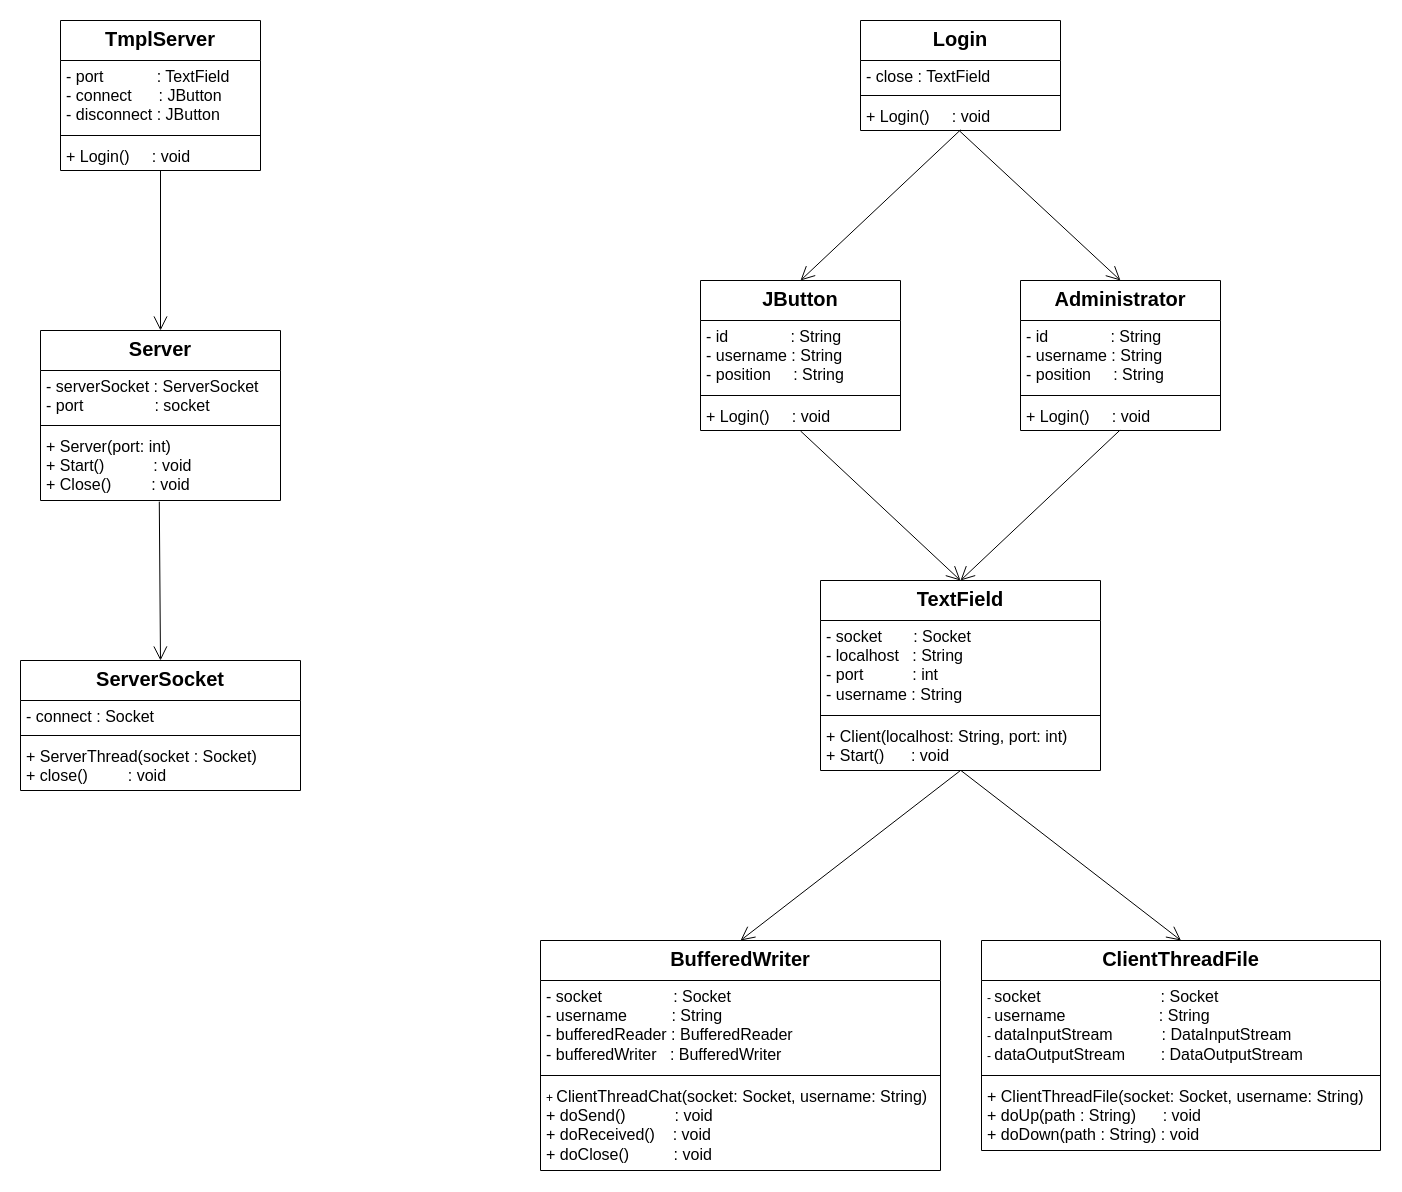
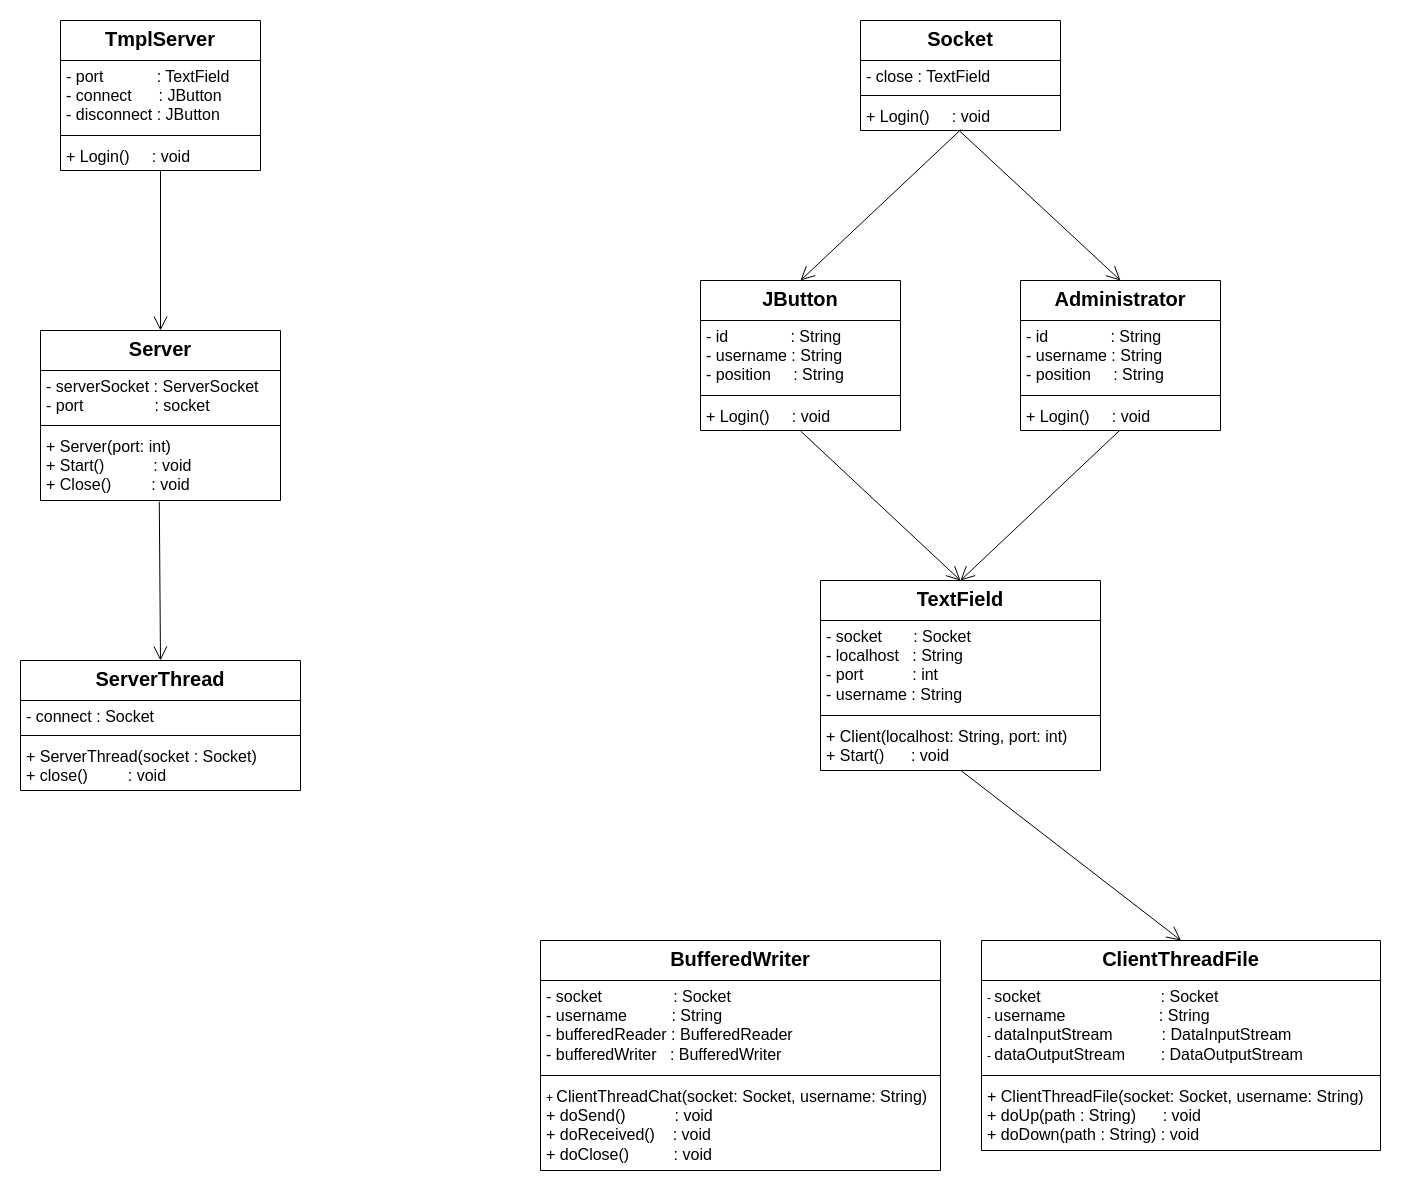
node "Login": label "Login" -> "Socket"
node "ServerSocket": label "ServerSocket" -> "ServerThread"
edge "TextField" -> "BufferedWriter": removed
